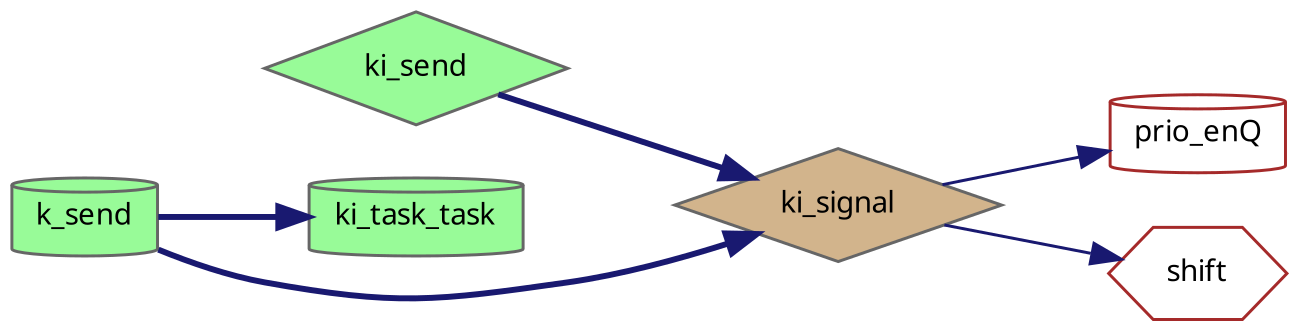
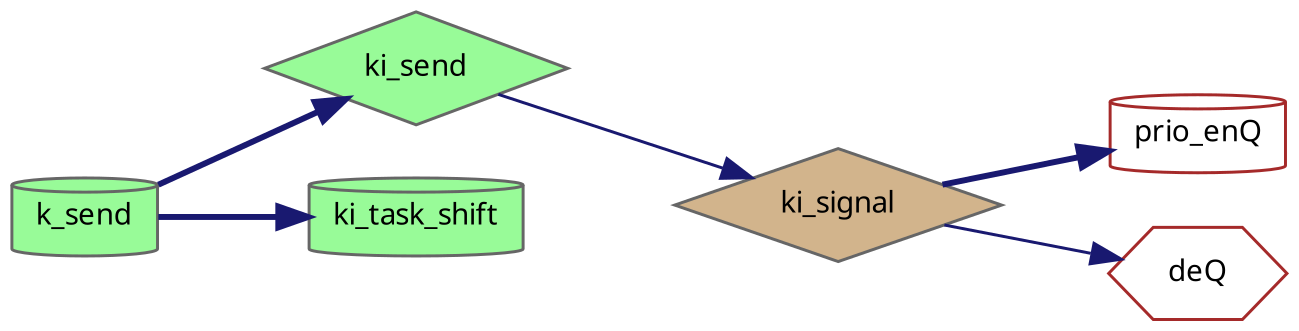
edge "ki_send" -> "ki_signal": style bold -> solid
edge "ki_signal" -> "prio_enQ": style solid -> bold
node "ki_task_task": label "ki_task_task" -> "ki_task_shift"
node "shift": label "shift" -> "deQ"
edge "k_send" -> "ki_signal": now "k_send" -> "ki_send"
